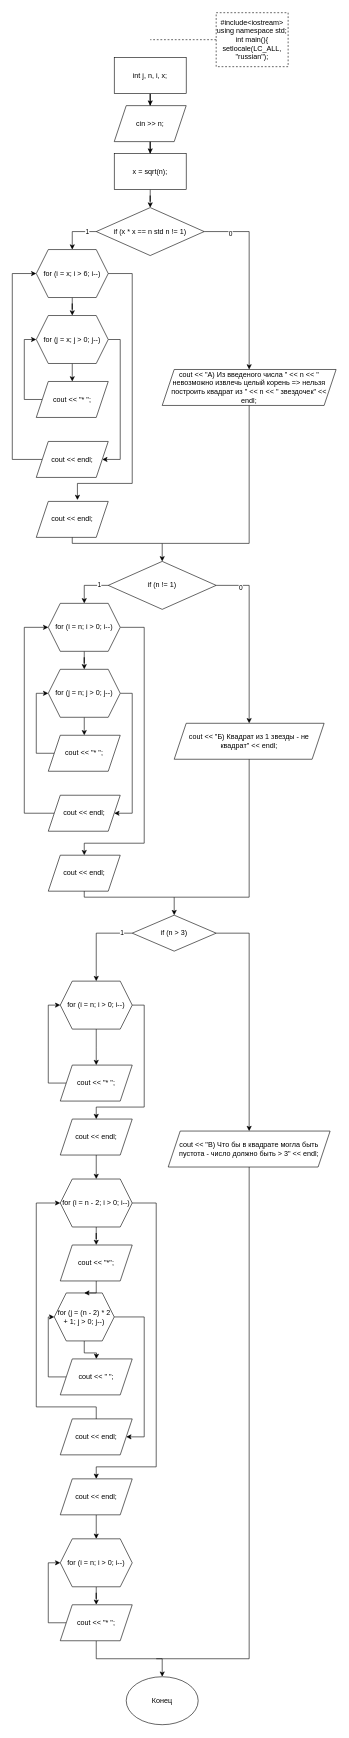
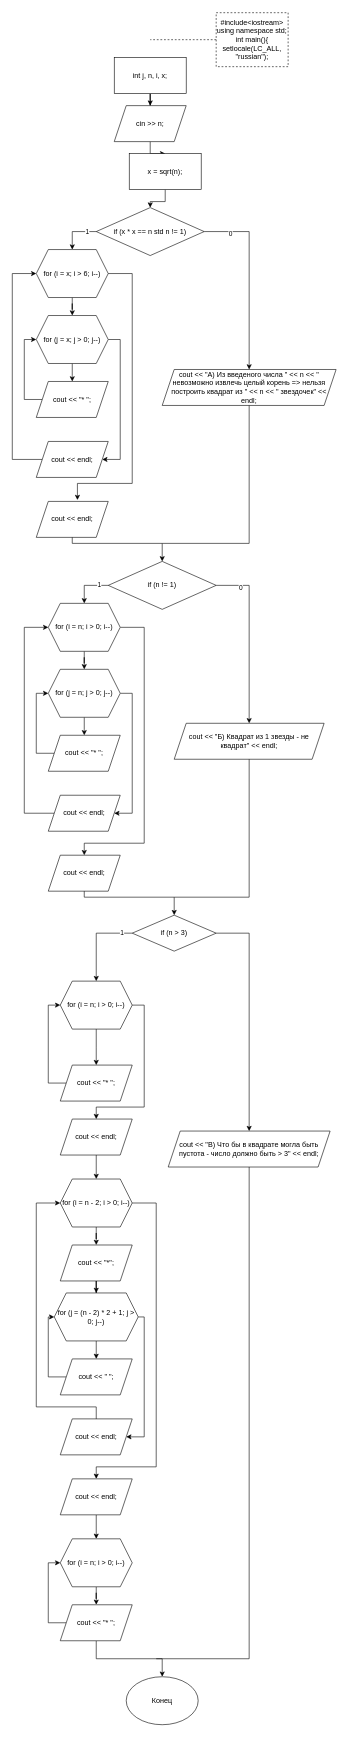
node "x = sqrt(n);": moved (150, 171) -> (165, 171)
node "for (j = (n - 2) * 2 + 1; j > 0; j--)": size 60x48 -> 84x48
